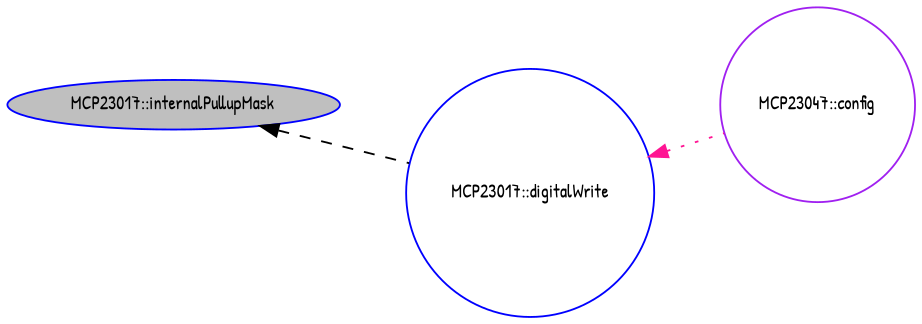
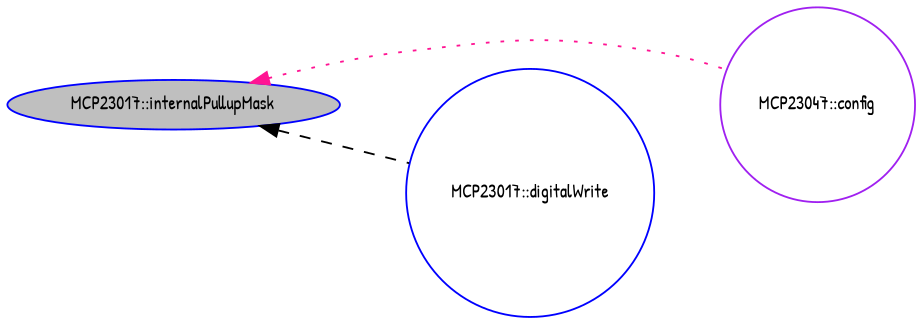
edge "MCP23047::config" -> "MCP23017::digitalWrite": now "MCP23047::config" -> "MCP23017::internalPullupMask"
